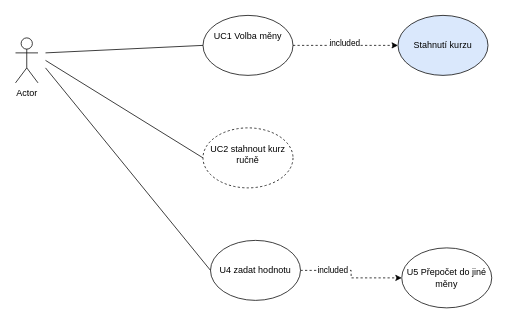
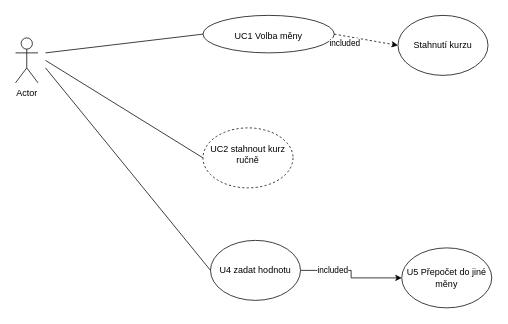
node "UC1 Volba měny": size 90x60 -> 131x38
node "Stahnutí kurzu": fillcolor #dae8fc -> #ffffff
edge "U4 zadat hodnotu" -> "U5 Přepočet do jiné měny": style dashed -> solid
